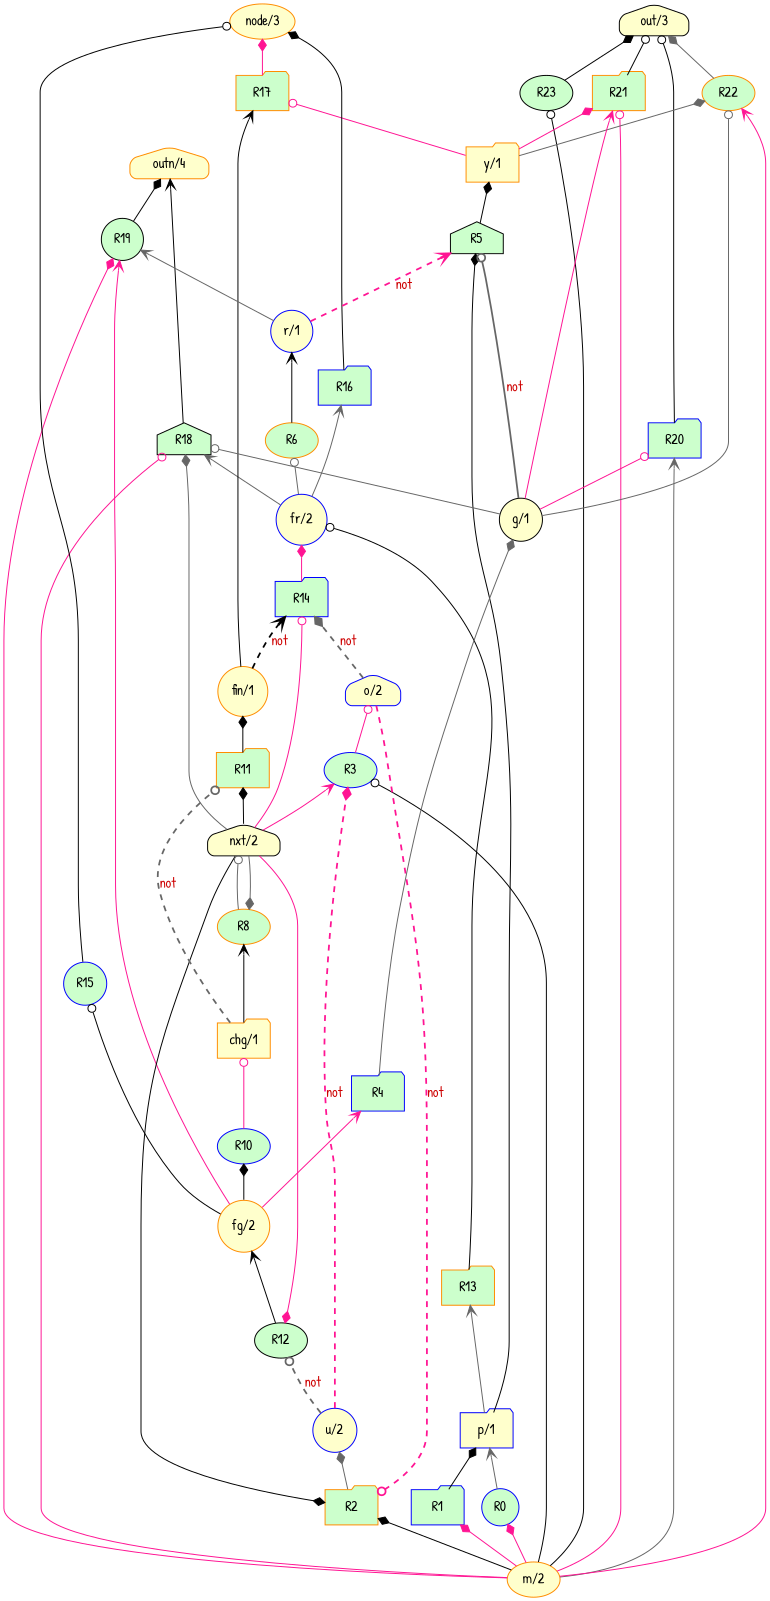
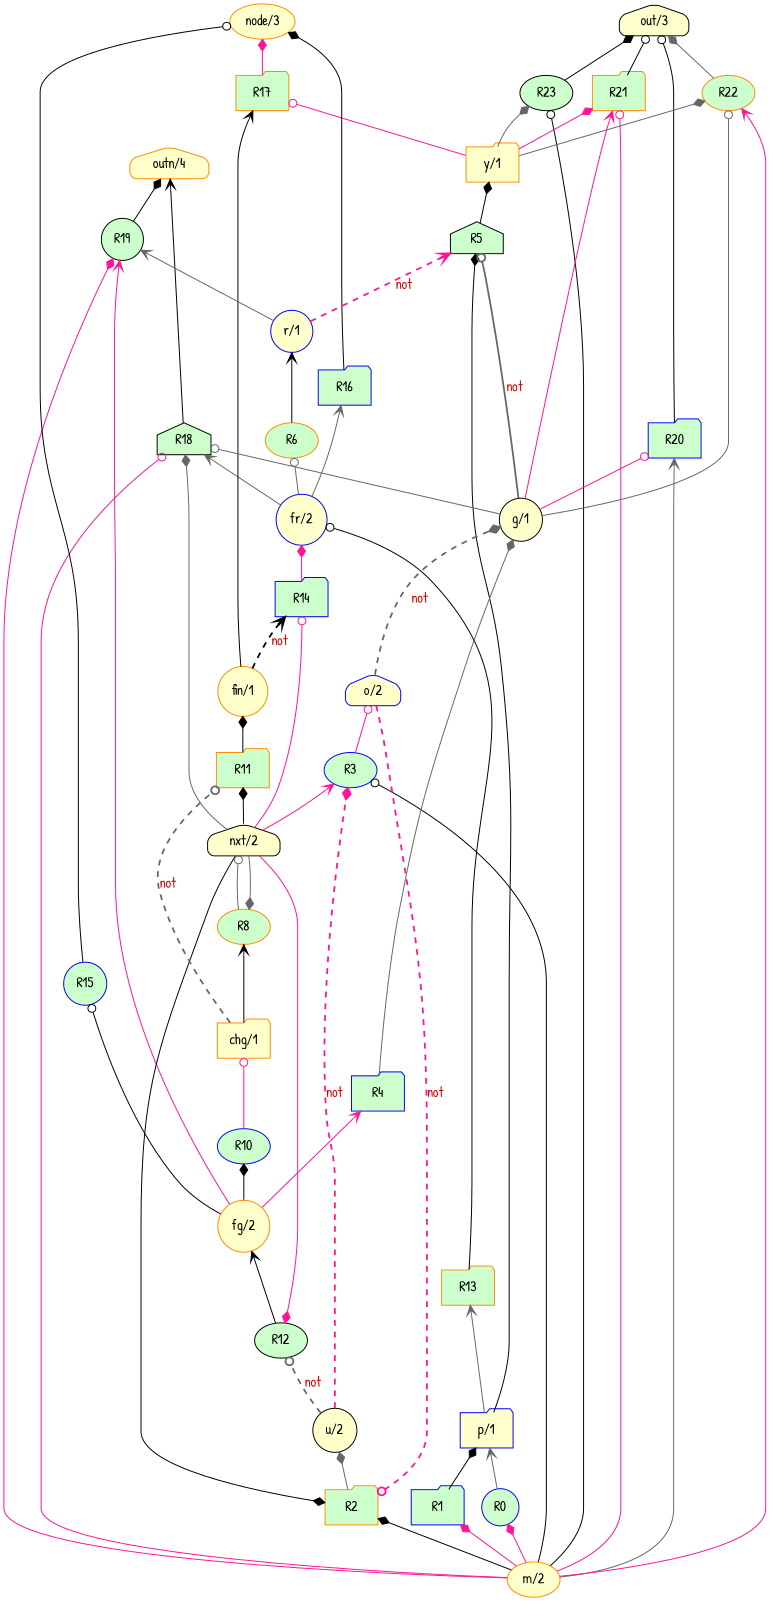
edge "y/1" -> "R23": added
edge "o/2" -> "R14": now "o/2" -> "g/1"
node "u/2": color blue -> black
